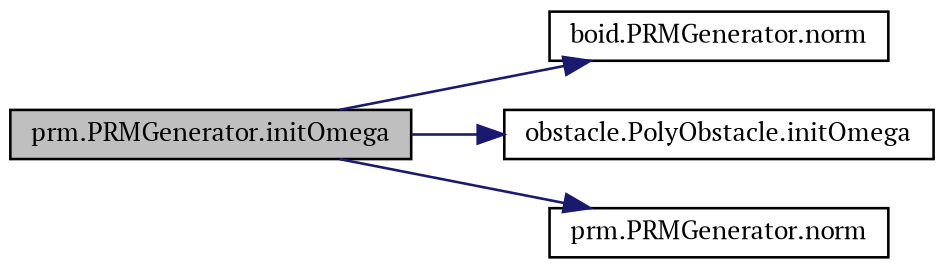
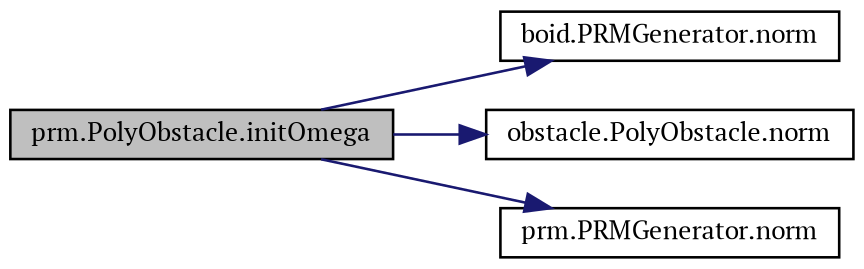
node "prm.PRMGenerator.initOmega": label "prm.PRMGenerator.initOmega" -> "prm.PolyObstacle.initOmega"
node "obstacle.PolyObstacle.initOmega": label "obstacle.PolyObstacle.initOmega" -> "obstacle.PolyObstacle.norm"
